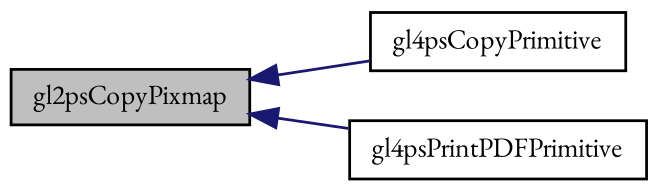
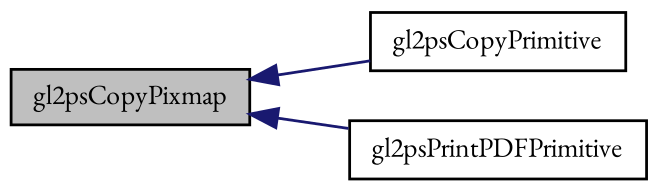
node "gl4psCopyPrimitive": label "gl4psCopyPrimitive" -> "gl2psCopyPrimitive"
node "gl4psPrintPDFPrimitive": label "gl4psPrintPDFPrimitive" -> "gl2psPrintPDFPrimitive"
